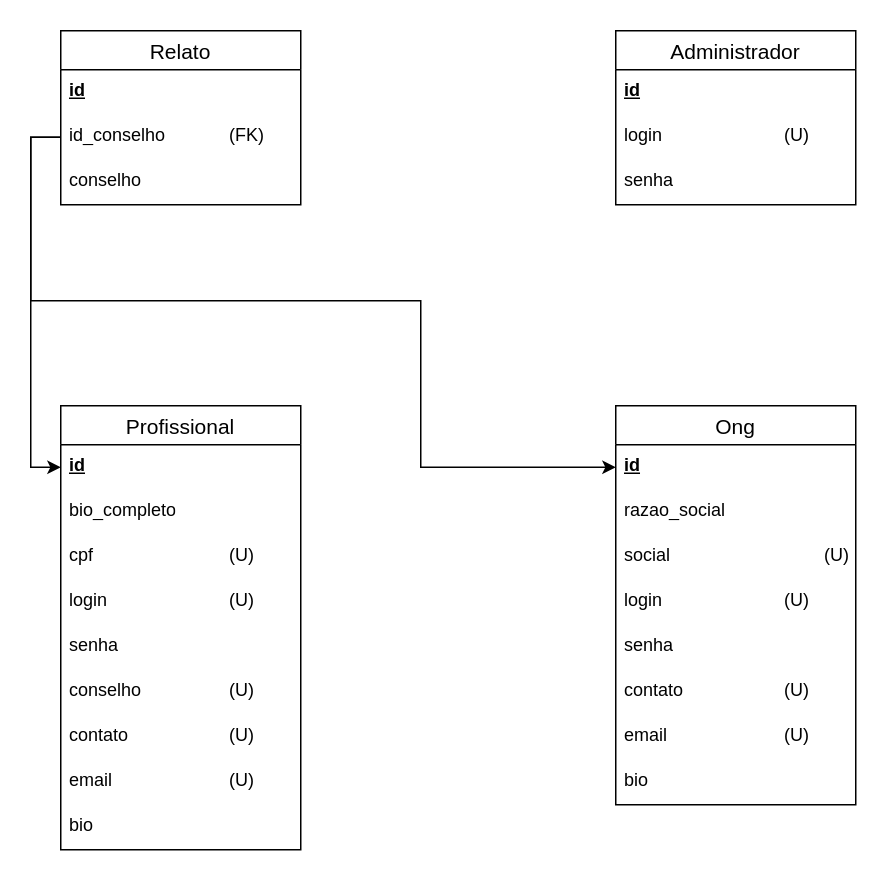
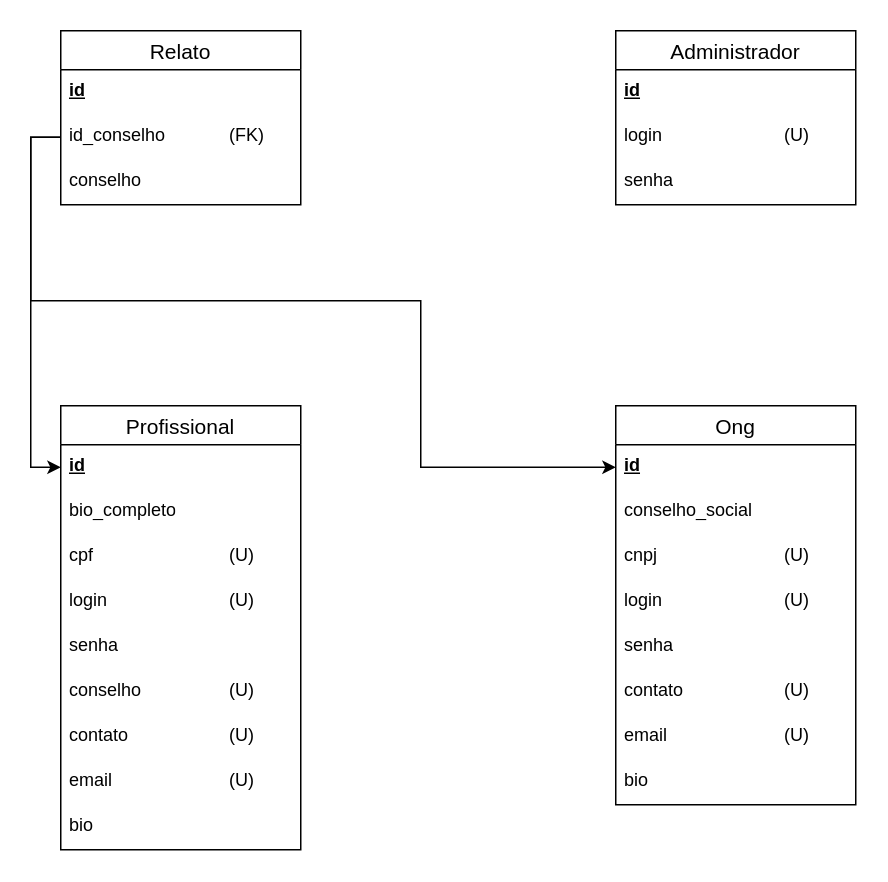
node "razao_social": label "razao_social" -> "conselho_social"
node "social (U)": label "social (U)" -> "cnpj (U)"
